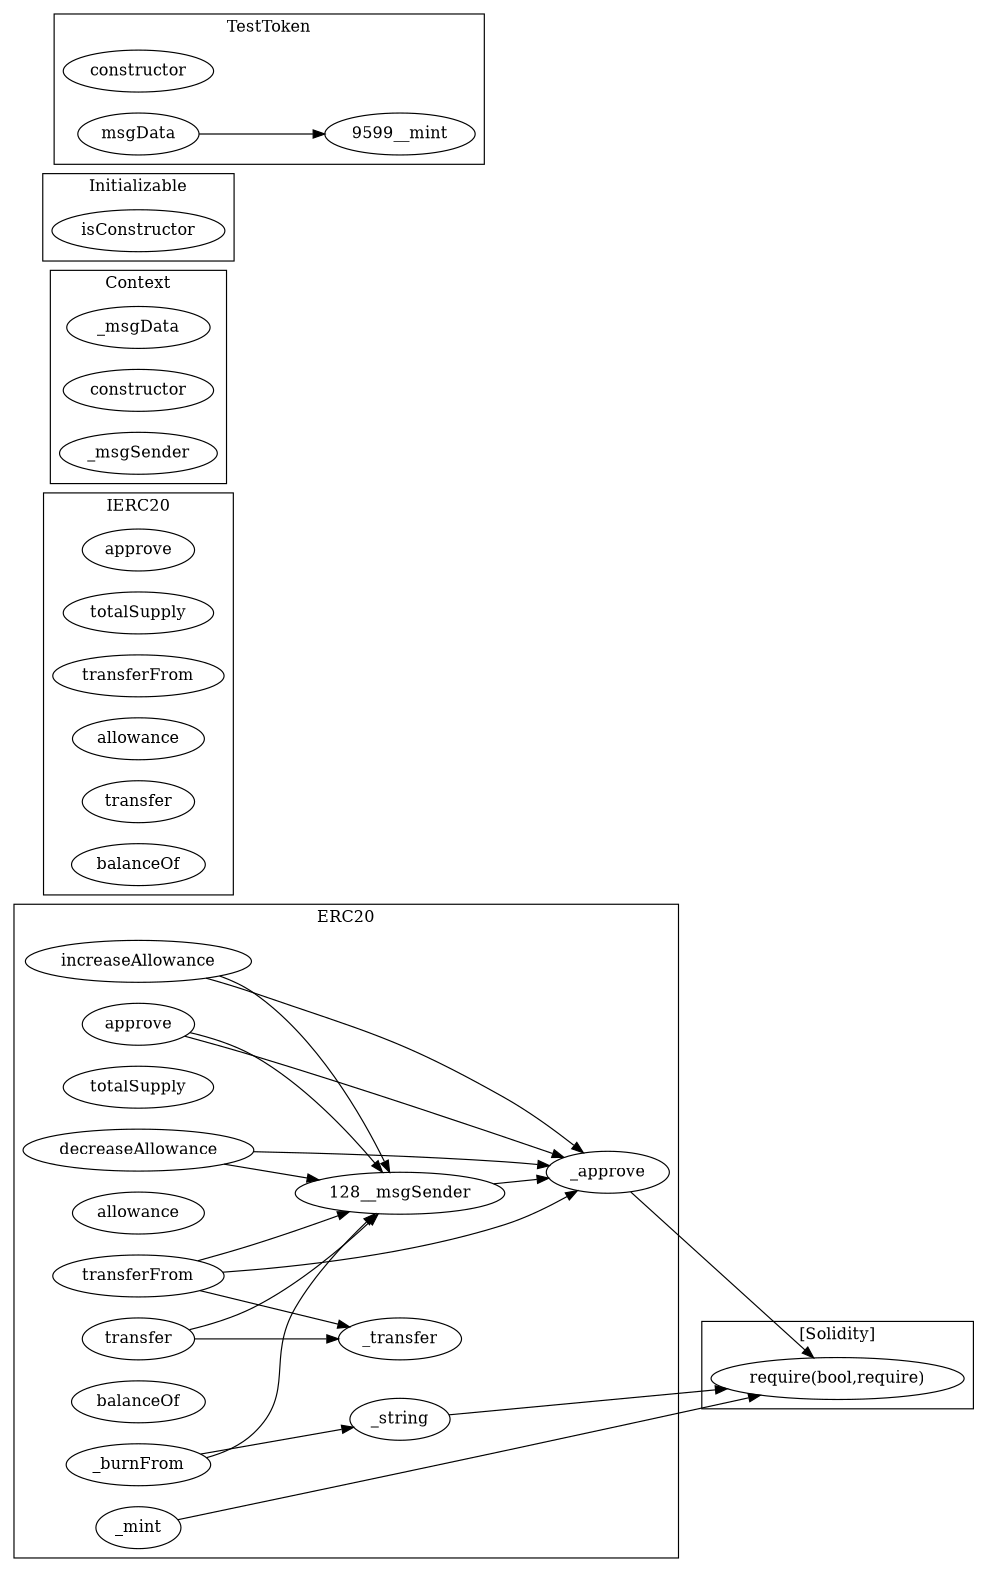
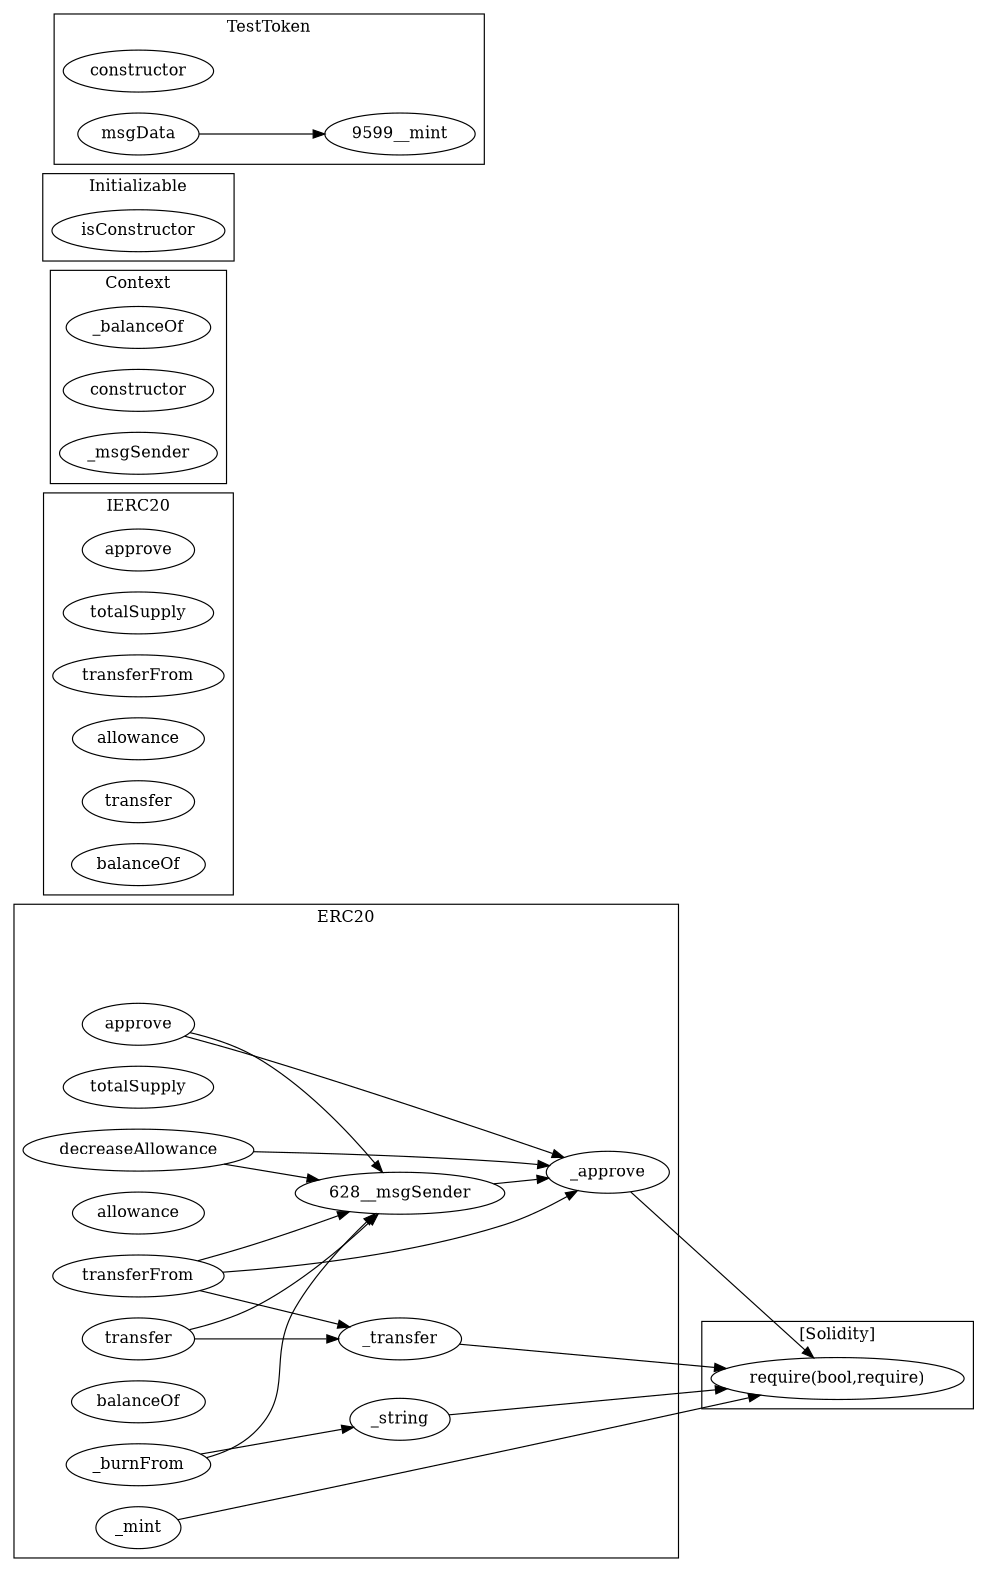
node "_msgData": label "_msgData" -> "_balanceOf"
node "increaseAllowance": removed
node "128__msgSender": label "128__msgSender" -> "628__msgSender"
edge "_transfer" -> "require(bool,require)": added
